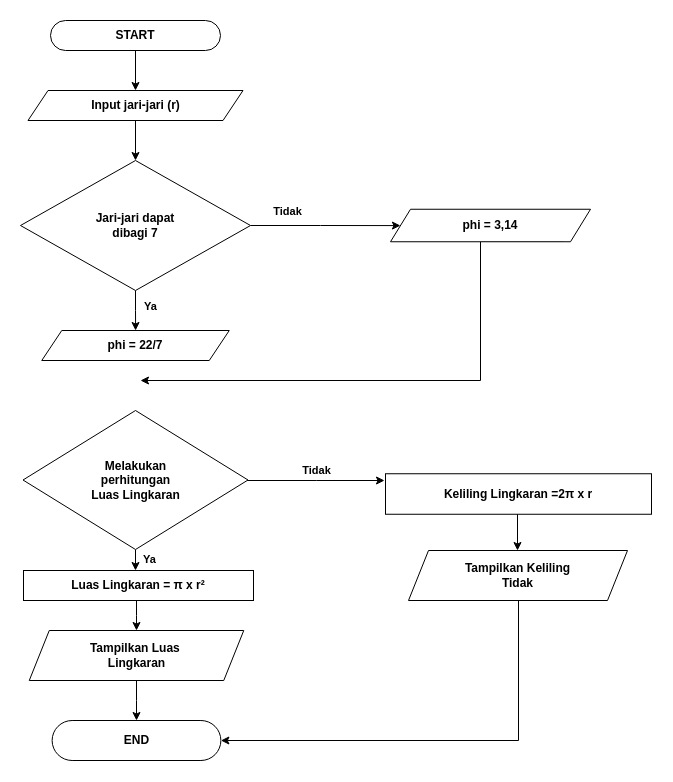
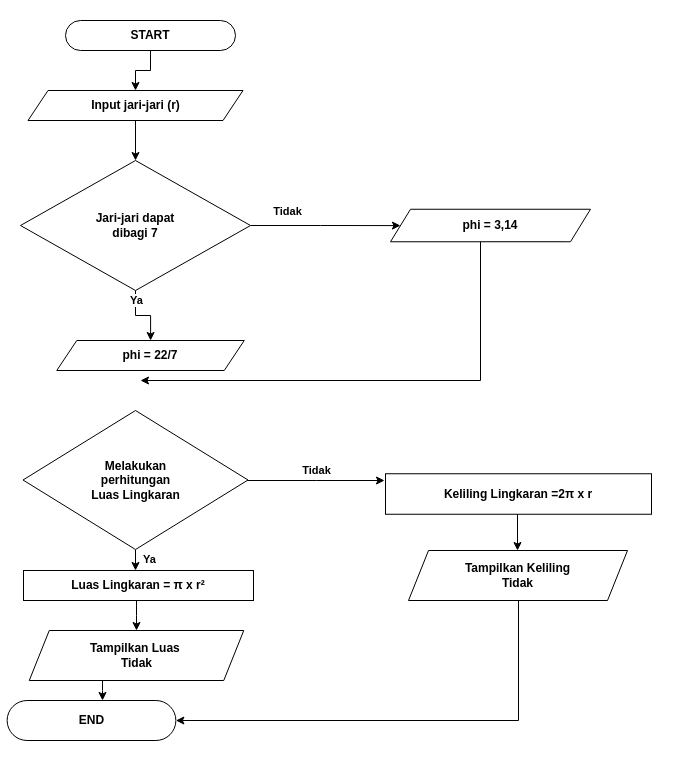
node "START": moved (136, 36) -> (151, 36)
node "phi = 22/7": moved (136, 346) -> (151, 356)
node "Tampilkan Luas Lingkaran": label "Tampilkan Luas Lingkaran" -> "Tampilkan Luas Tidak"
node "END": moved (137, 741) -> (92, 721)
